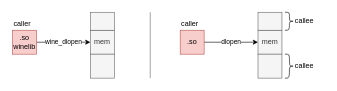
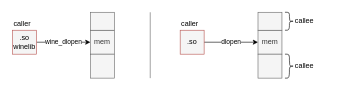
node ".so winelib": fillcolor #f8cecc -> #f5f5f5
node ".so": fillcolor #f8cecc -> #f5f5f5
